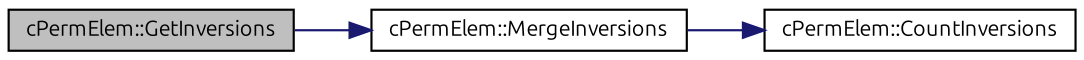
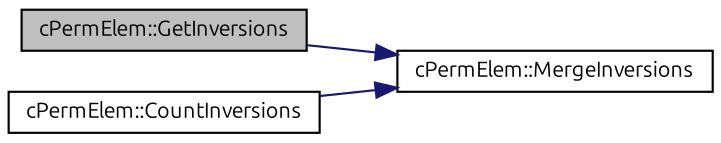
edge "cPermElem::MergeInversions" -> "cPermElem::CountInversions": reversed
